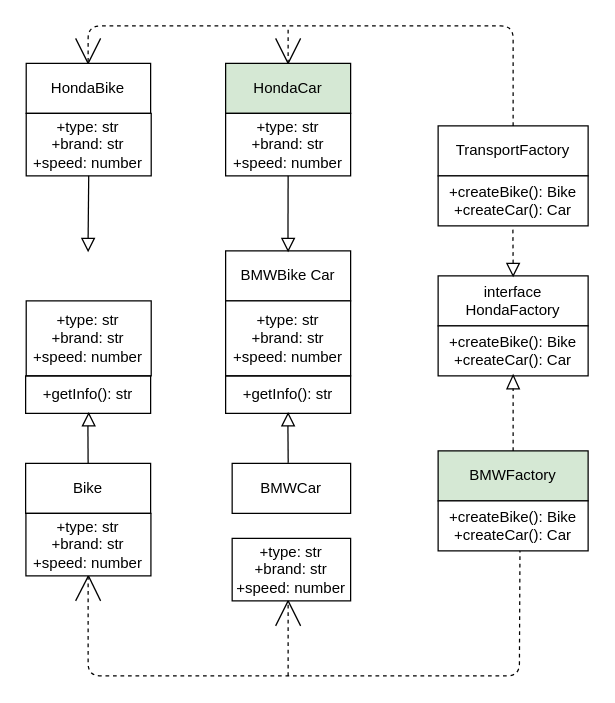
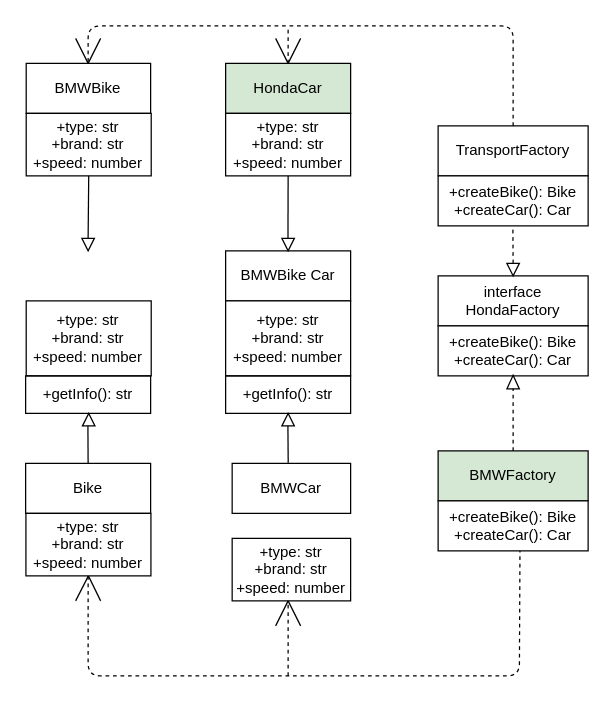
node "HondaBike": label "HondaBike" -> "BMWBike"
